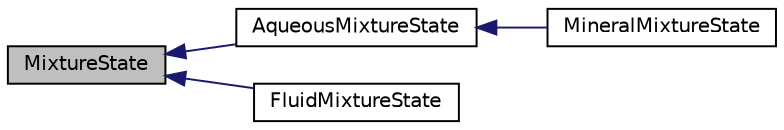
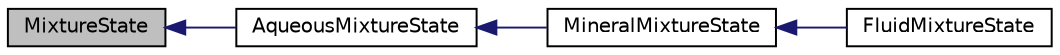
edge "FluidMixtureState" -> "MixtureState": now "FluidMixtureState" -> "MineralMixtureState"
